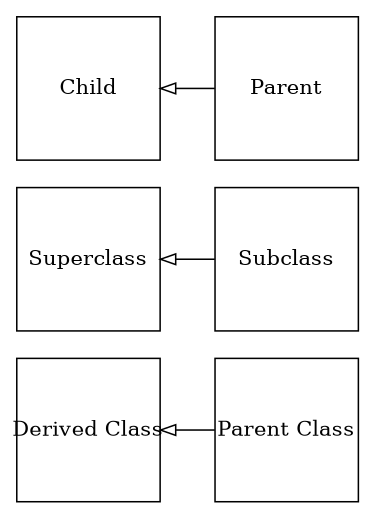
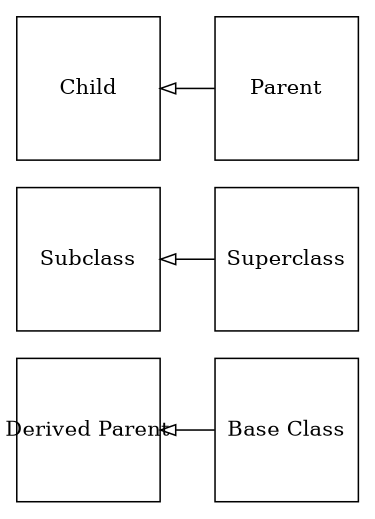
edge "Subclass" -> "Superclass": reversed
node "Derived Class": label "Derived Class" -> "Derived Parent"
node "Parent Class": label "Parent Class" -> "Base Class"
